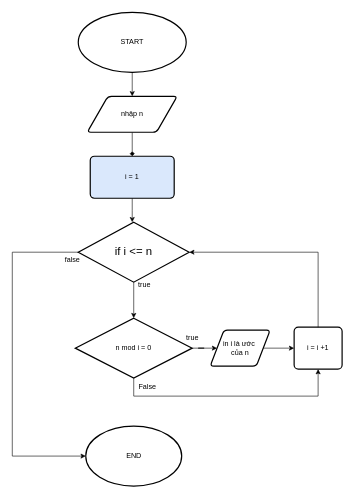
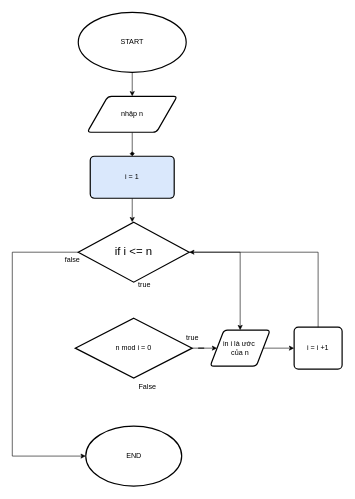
edge "if i <= n" -> "n mod i = 0": now "if i <= n" -> "in i là ước của n"
edge "n mod i = 0" -> "i = i +1": removed
